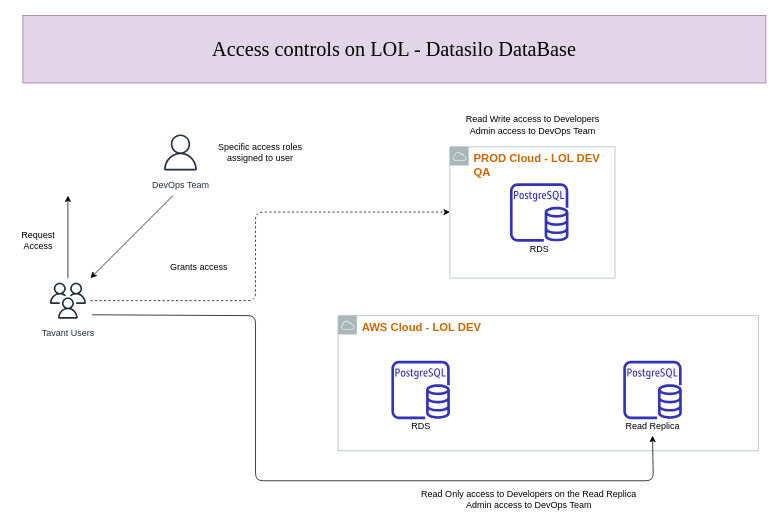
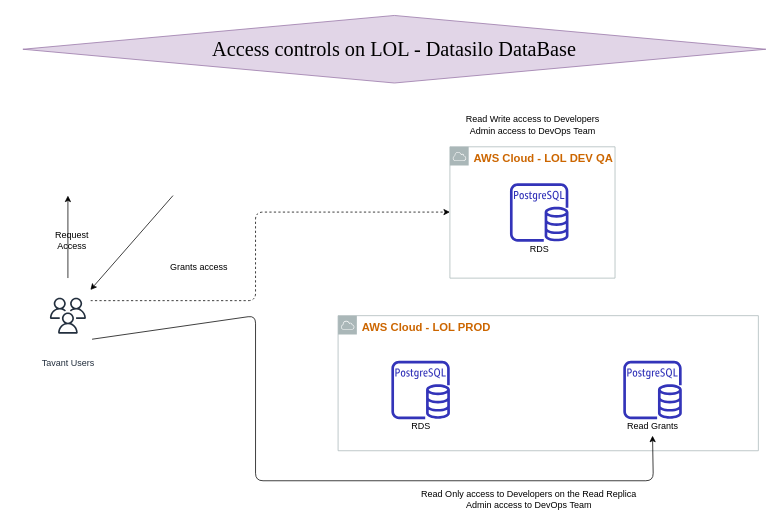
node "Access controls on LOL - Datasilo DataBase": shape rectangle -> diamond
node "DevOps Team": removed
node "Specific access roles assigned to user": removed
node "PROD Cloud - LOL DEV QA": label "PROD Cloud - LOL DEV QA" -> "AWS Cloud - LOL DEV QA"
node "Request Access": moved (38, 240) -> (72, 240)
node "Tavant Users": size 45x45 -> 45x75
node "AWS Cloud - LOL DEV": label "AWS Cloud - LOL DEV" -> "AWS Cloud - LOL PROD"
node "Read Replica": label "Read Replica" -> "Read Grants"
